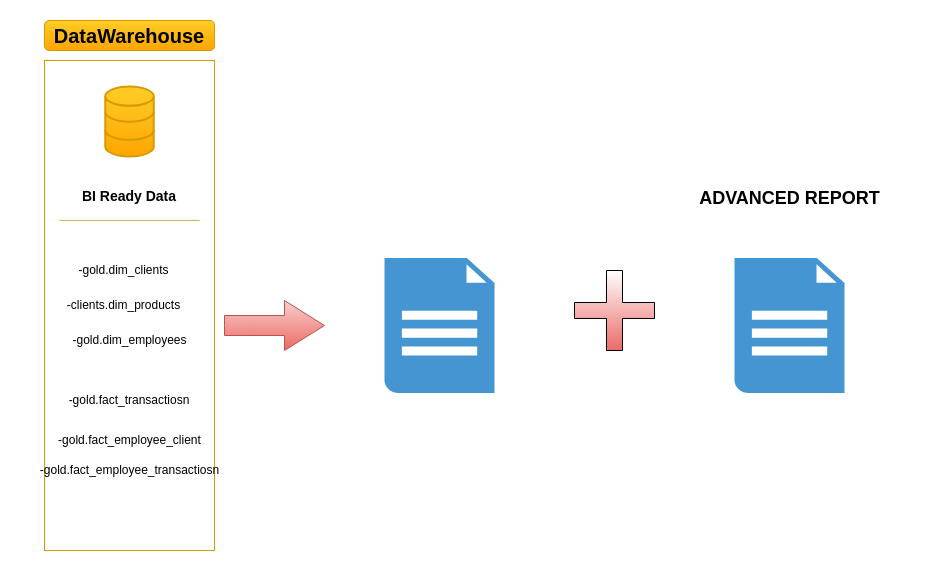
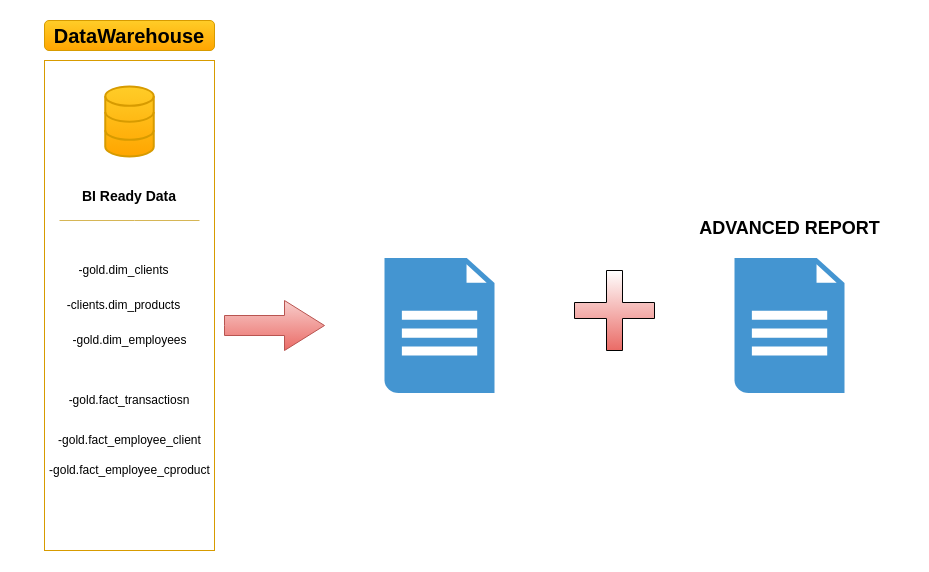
node "ADVANCED REPORT": moved (790, 198) -> (790, 228)
node "-gold.fact_employee_transactiosn": label "-gold.fact_employee_transactiosn" -> "-gold.fact_employee_cproduct"
